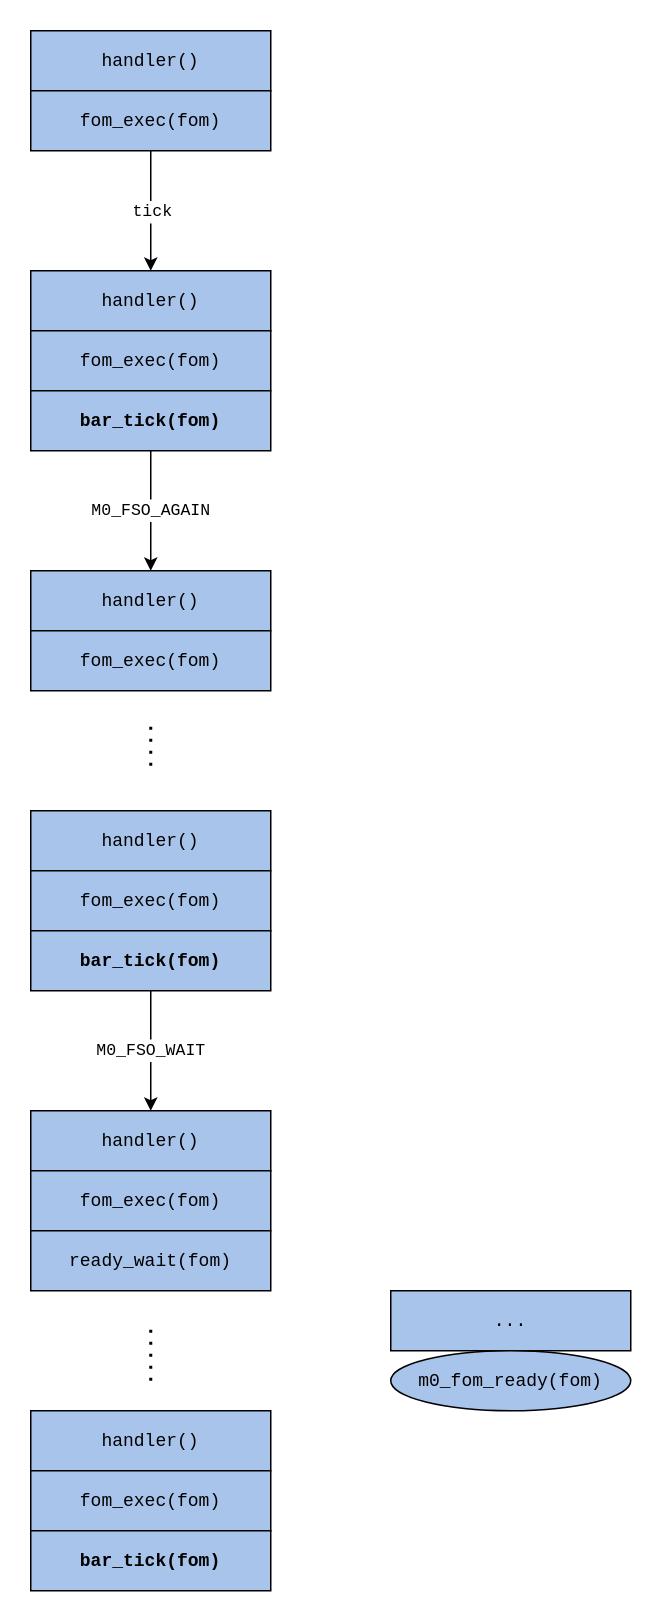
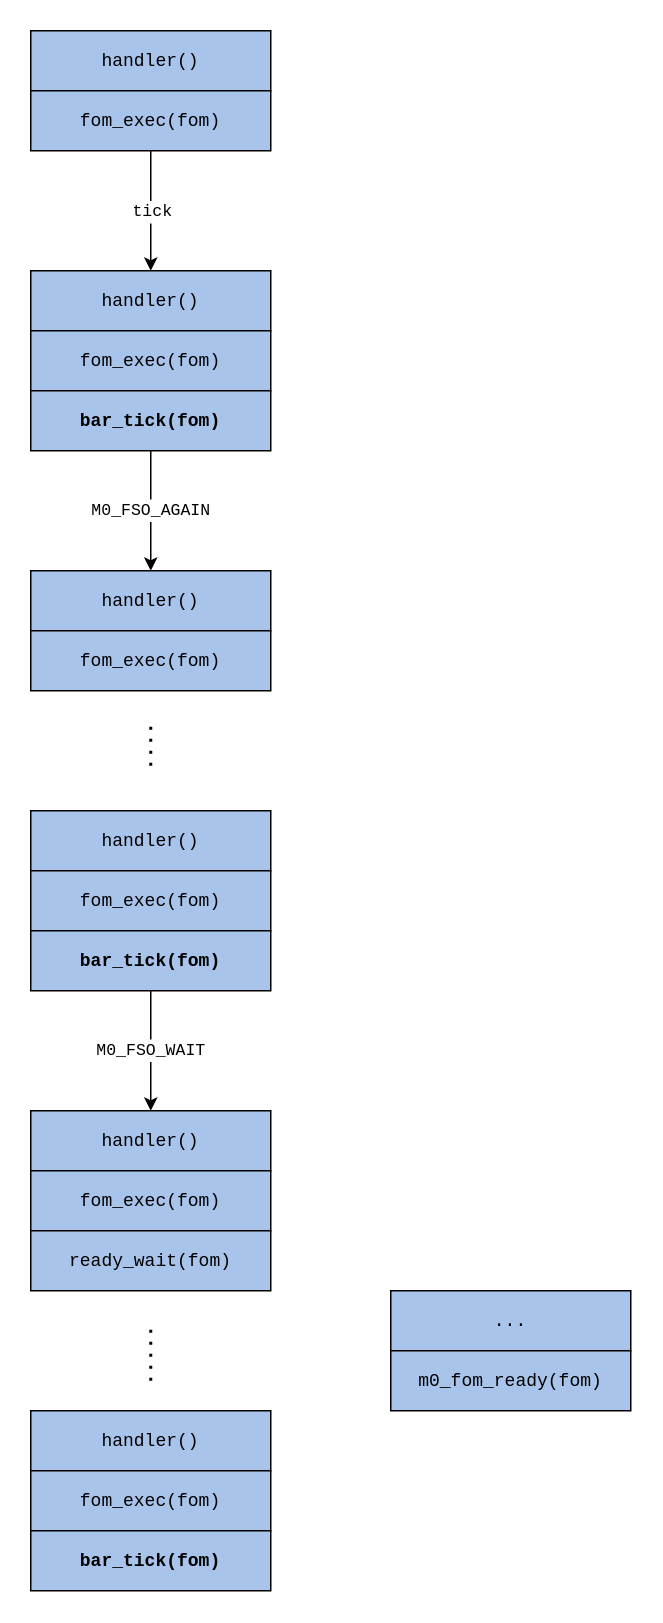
node "m0_fom_ready(fom)": shape ellipse -> rectangle
